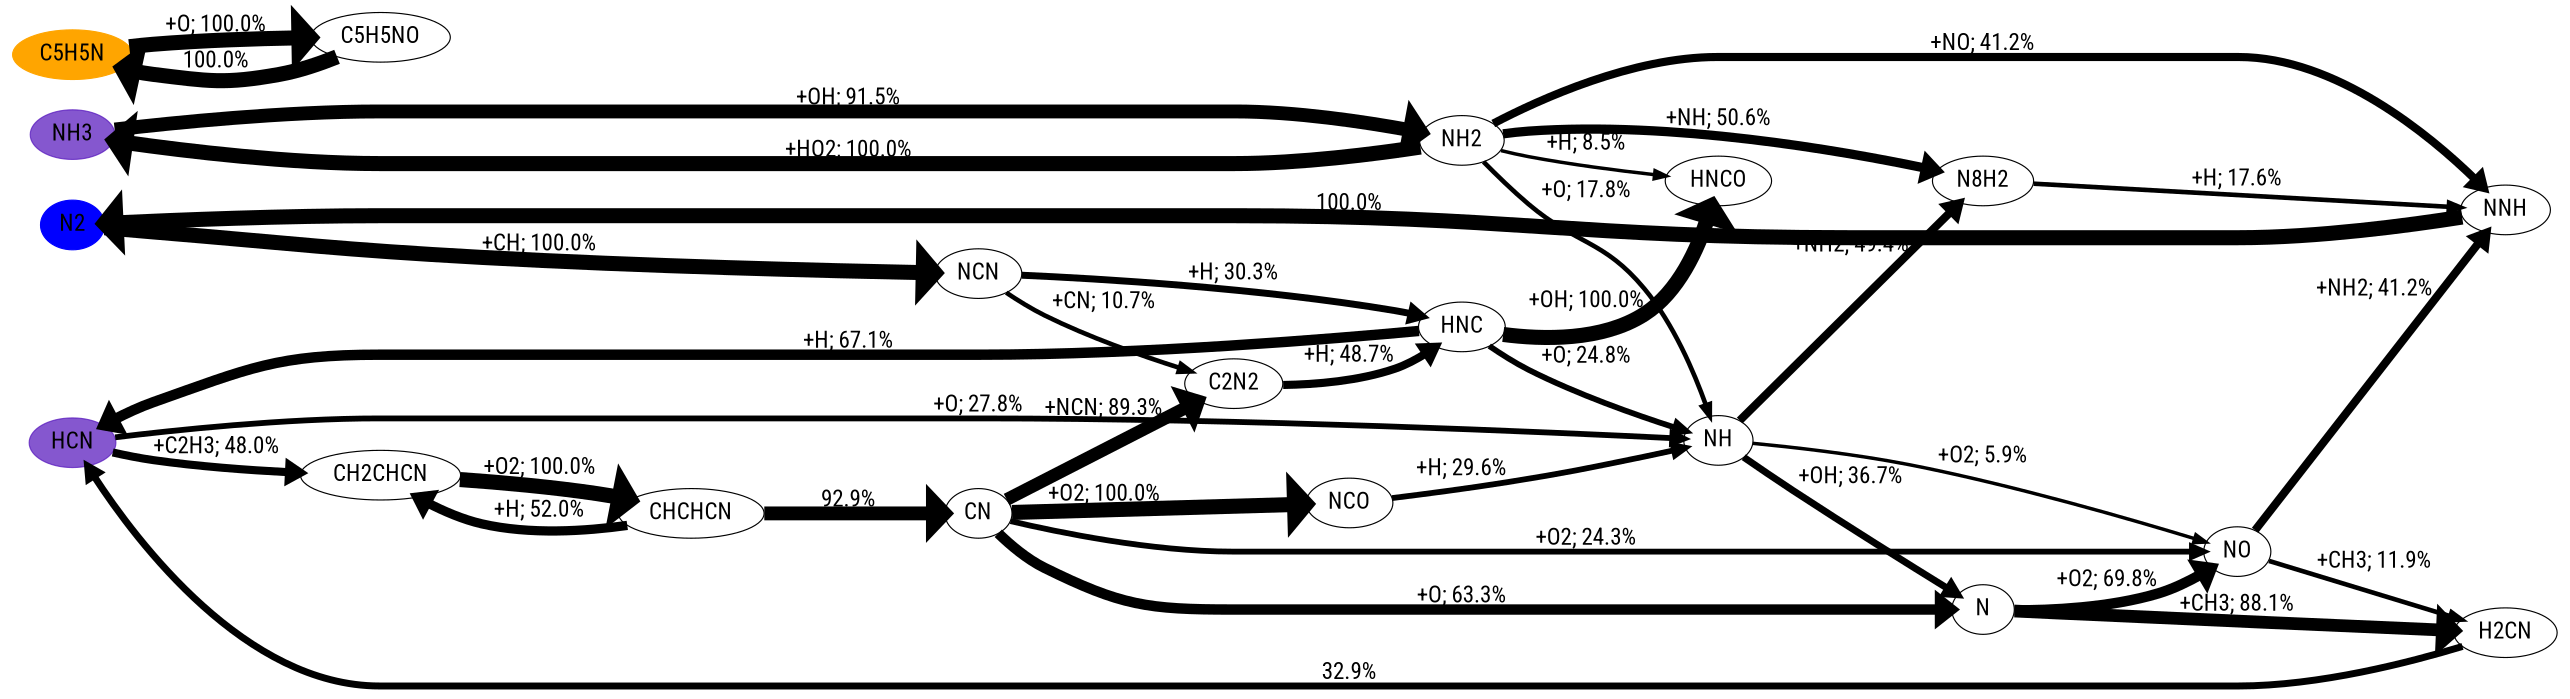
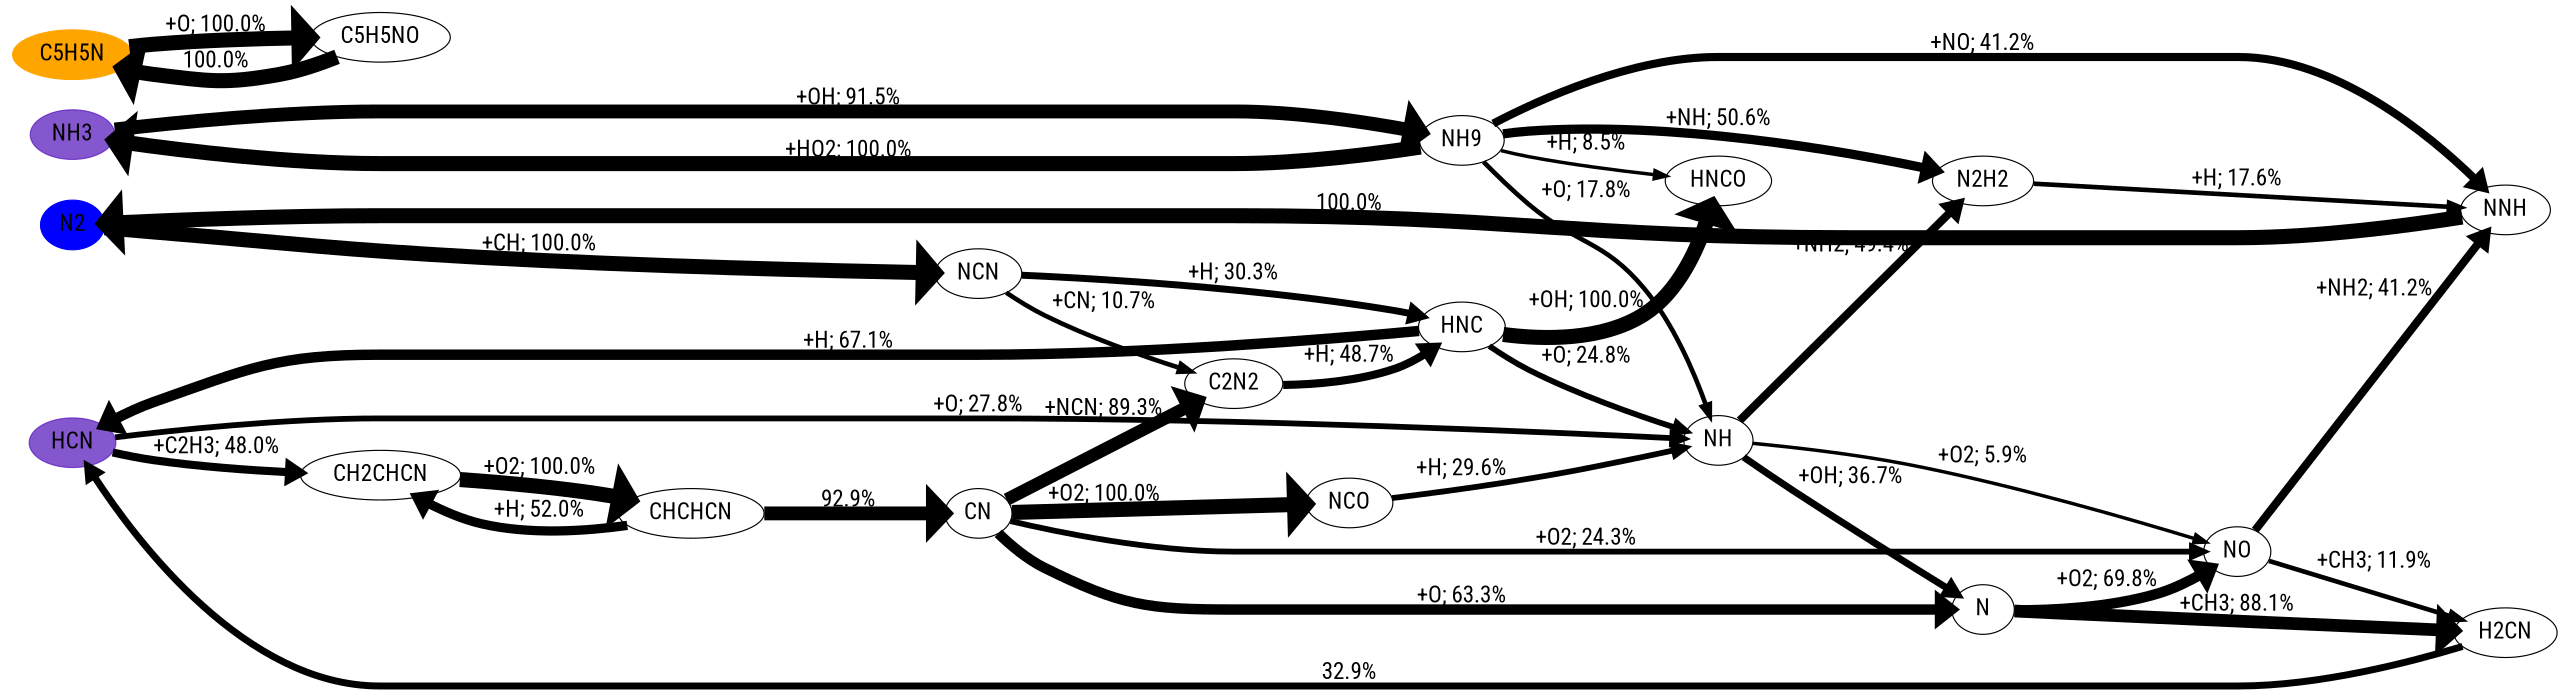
node "NH2": label "NH2" -> "NH9"
node "N8H2": label "N8H2" -> "N2H2"
